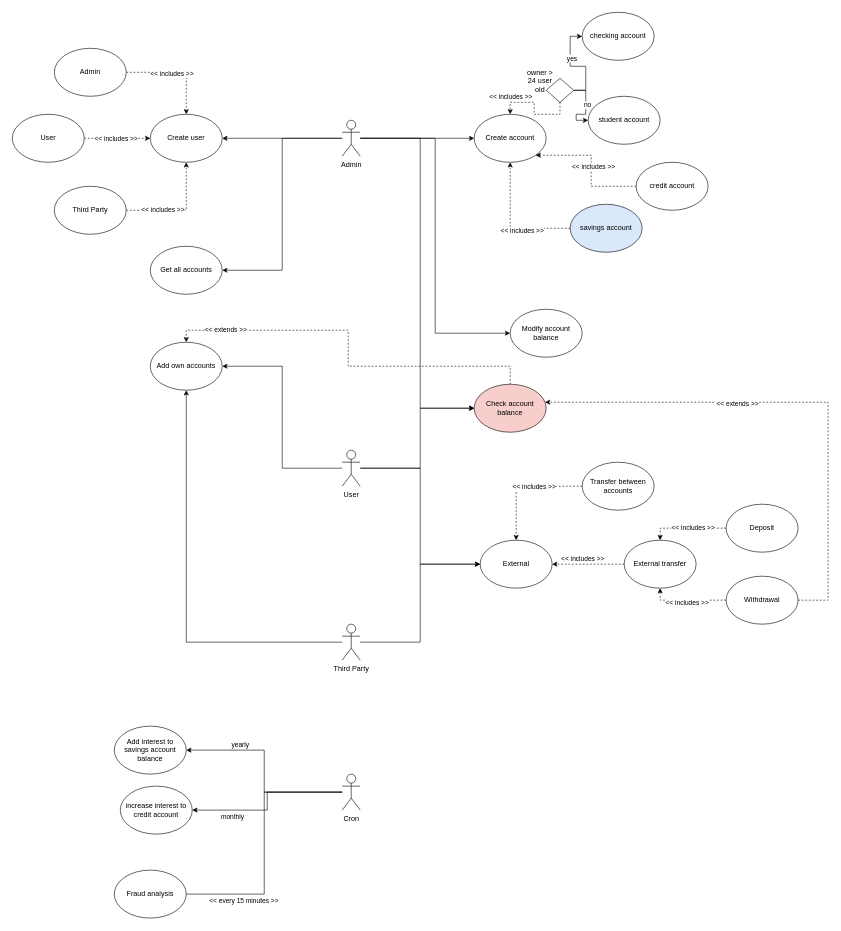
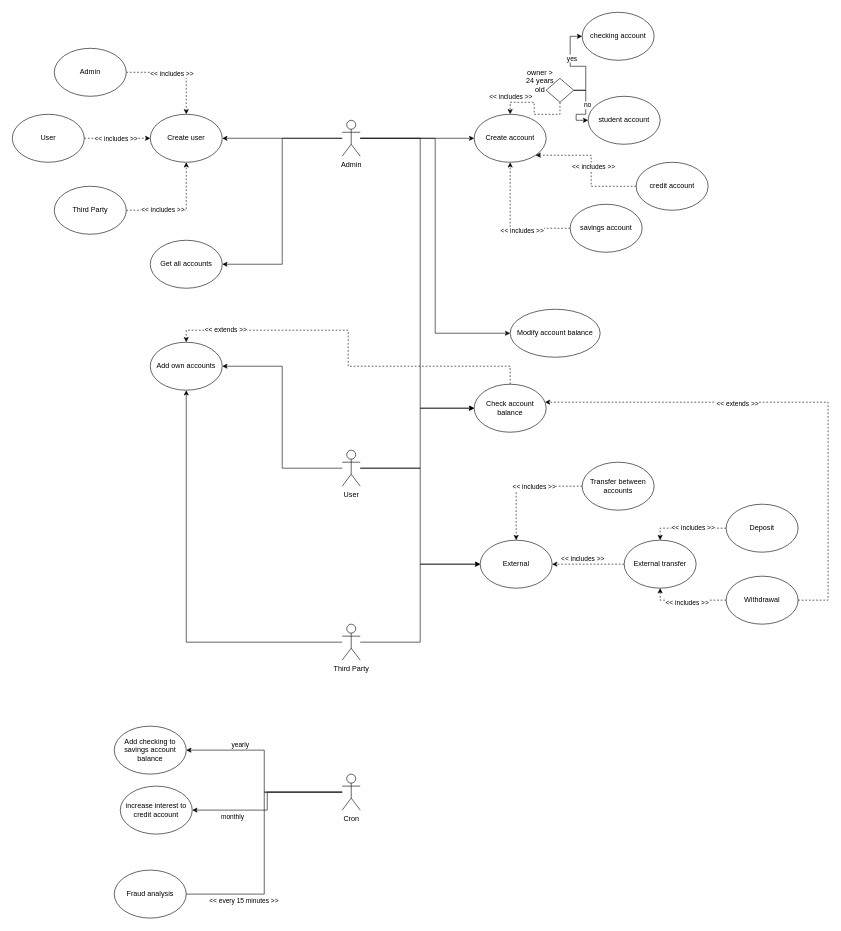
node "owner > 24 user old": label "owner > 24 user old" -> "owner > 24 years old"
node "savings account": fillcolor #dae8fc -> #ffffff
node "Get all accounts": moved (186, 270) -> (186, 264)
node "Modify account balance": size 72x48 -> 90x48
node "Check account balance": fillcolor #f8cecc -> #ffffff
node "Add interest to savings account balance": label "Add interest to savings account balance" -> "Add checking to savings account balance"
